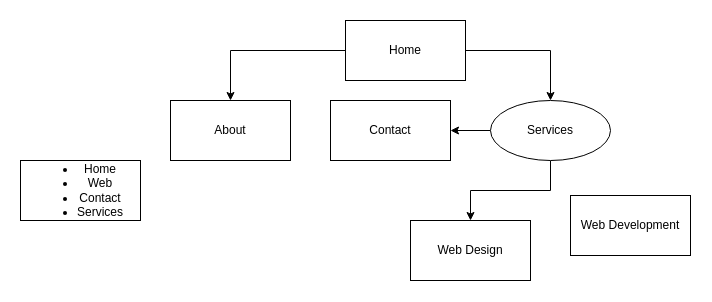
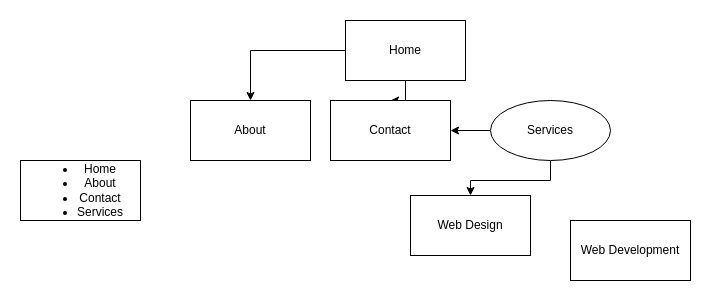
edge "Home" -> "Services": removed
edge "Home" -> "Contact": added
node "About": moved (231, 131) -> (251, 131)
node "Home Web Contact Services": label "Home Web Contact Services" -> "Home About Contact Services"
node "Web Development": moved (631, 226) -> (631, 251)
node "Web Design": moved (471, 251) -> (471, 226)
